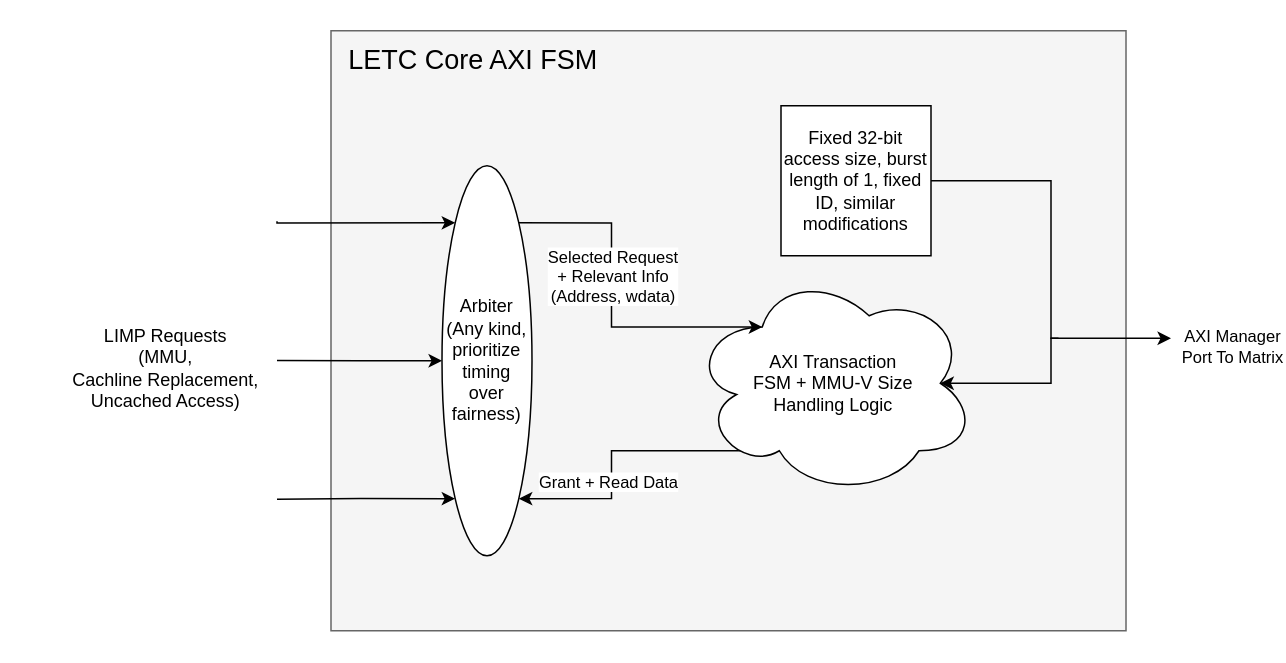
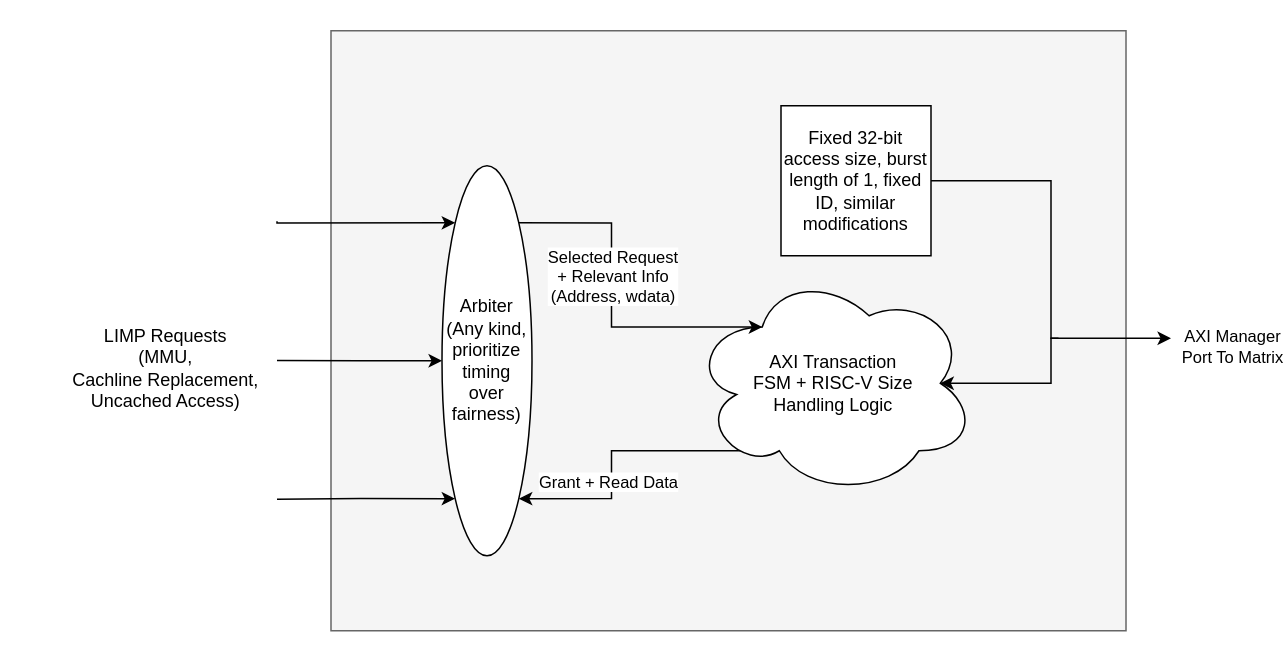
node "LETC Core AXI FSM": removed
node "AXI Transaction FSM + MMU-V Size Handling Logic": label "AXI Transaction FSM + MMU-V Size Handling Logic" -> "AXI Transaction FSM + RISC-V Size Handling Logic"
